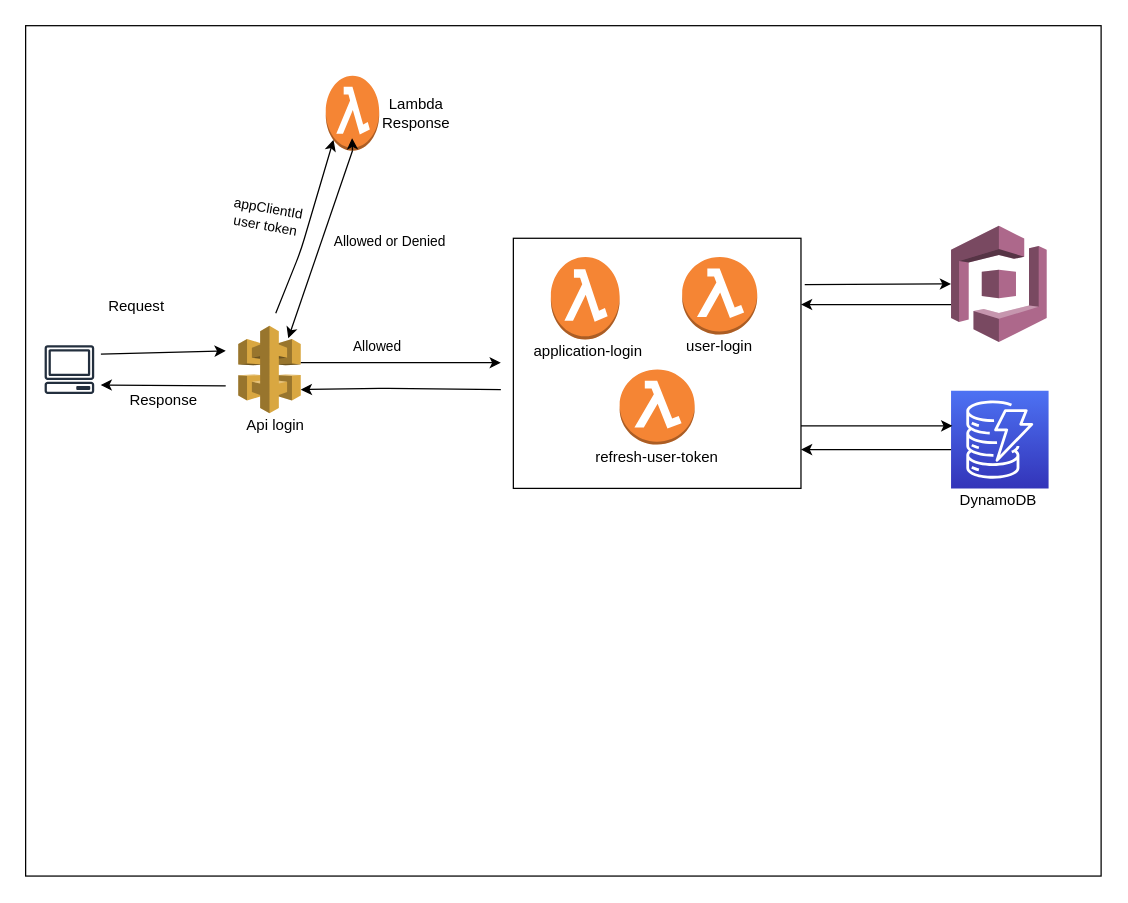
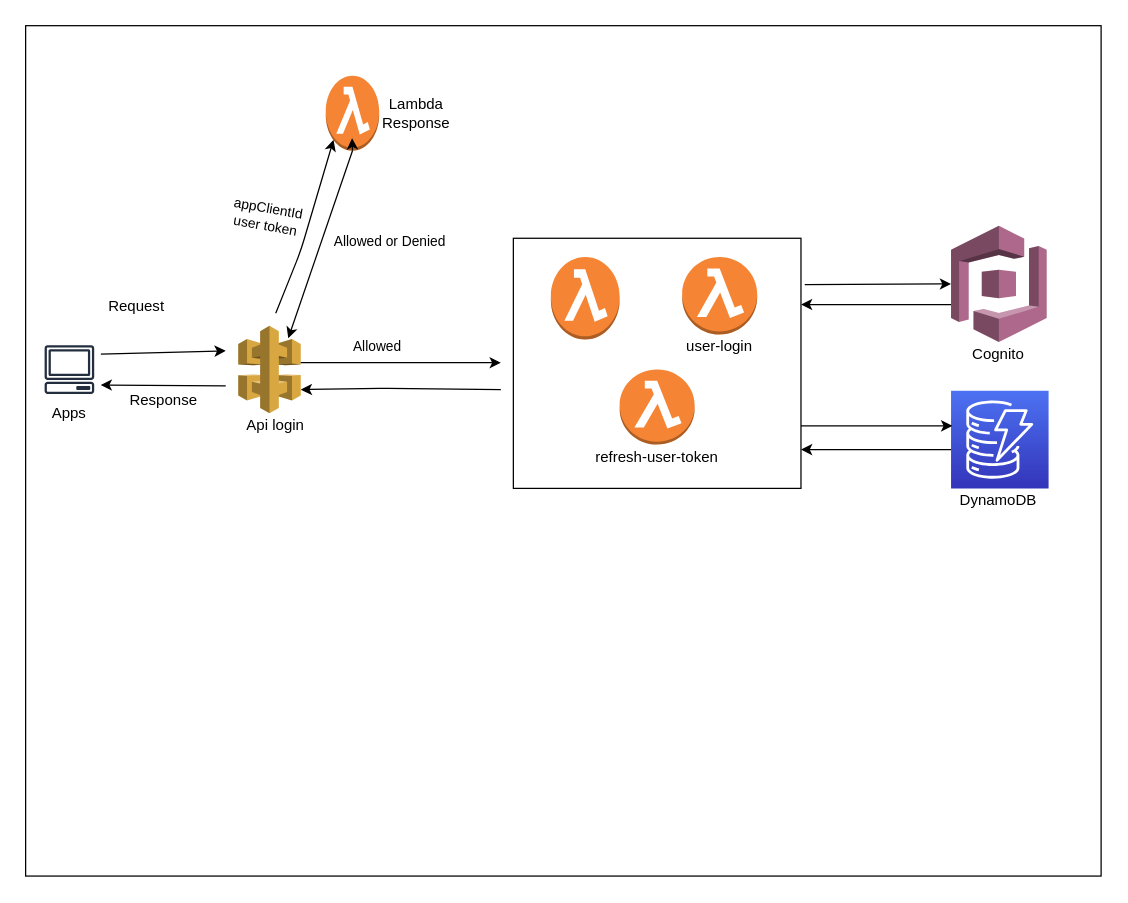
node "application-login": removed
node "Cognito": added
node "Apps": added
